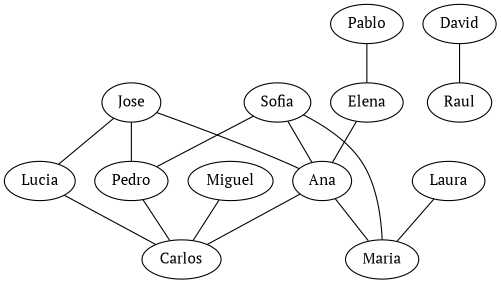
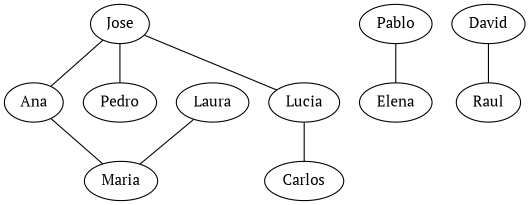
node "Sofia": removed
edge "Elena" -- "Ana": removed
node "Miguel": removed
edge "Ana" -- "Carlos": removed
edge "Pedro" -- "Carlos": removed
